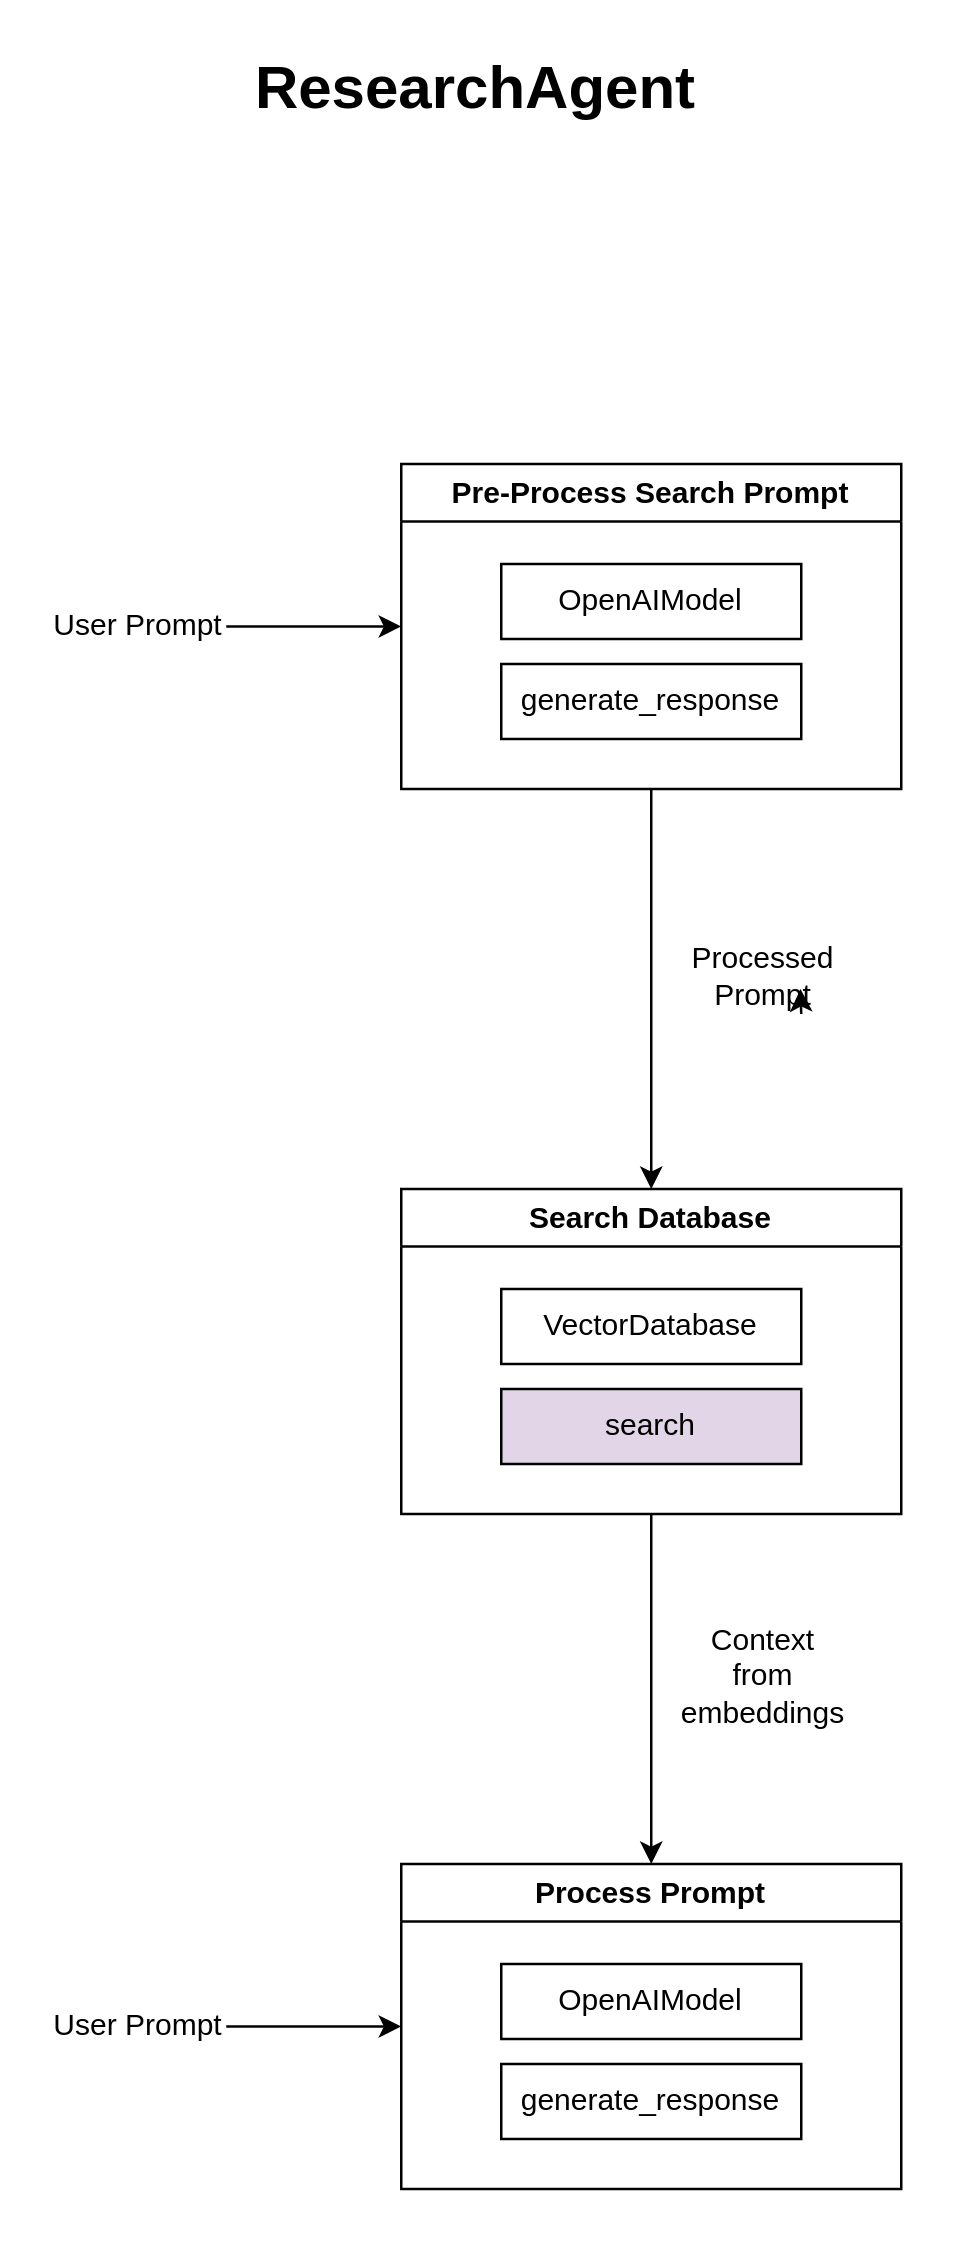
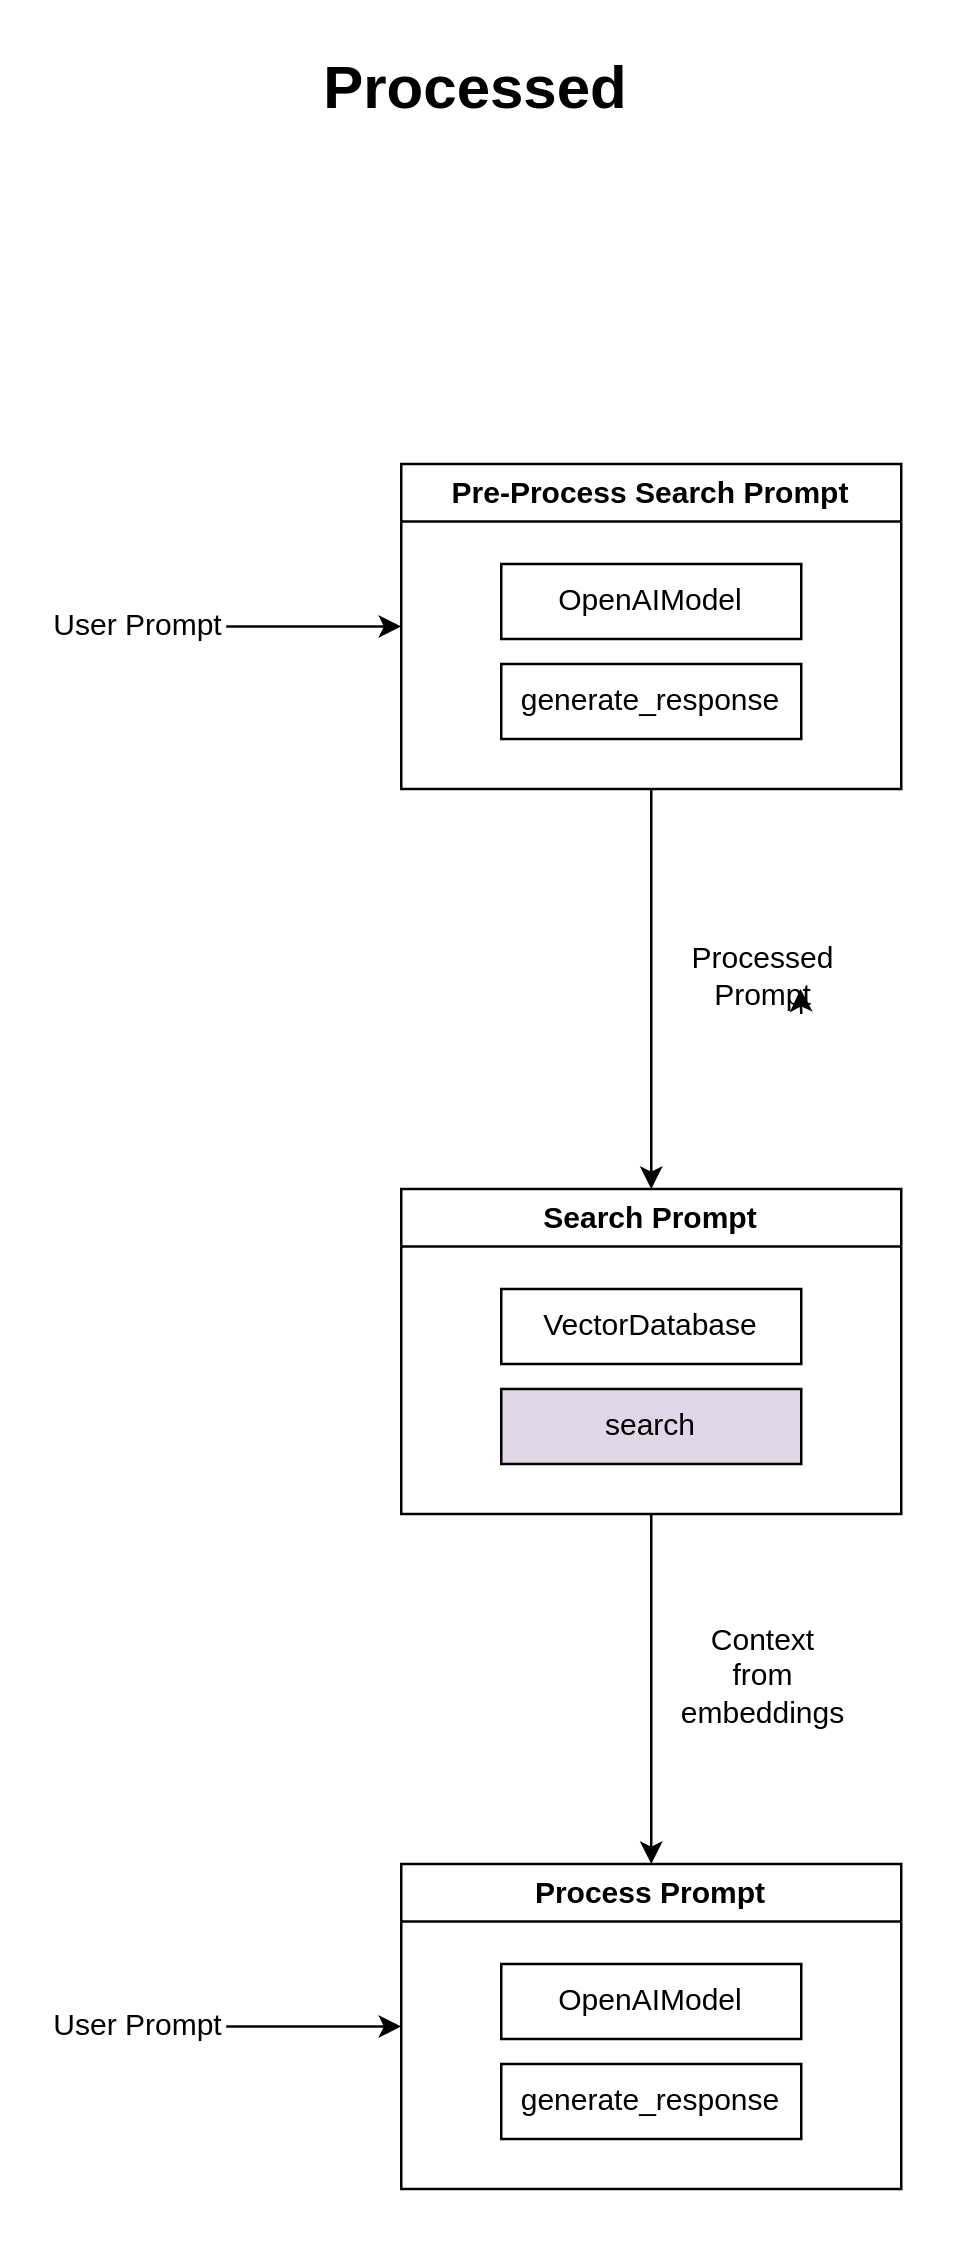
node "ResearchAgent": label "ResearchAgent" -> "Processed"
node "Search Database": label "Search Database" -> "Search Prompt"
